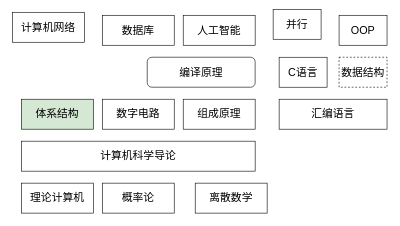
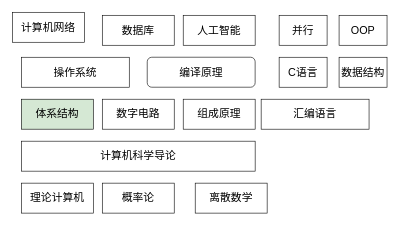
node "并行": moved (297, 24) -> (303, 30)
node "操作系统": added
node "数据结构": style dashed -> solid
node "汇编语言": moved (333, 114) -> (315, 114)
